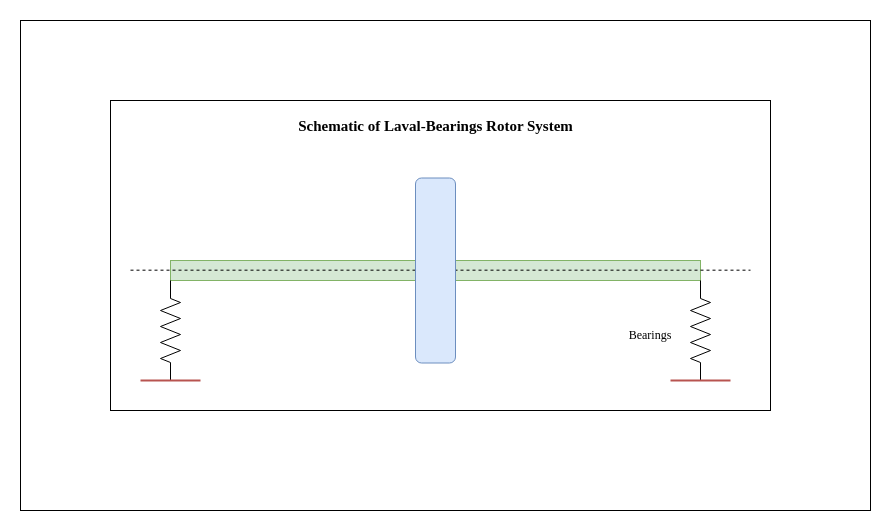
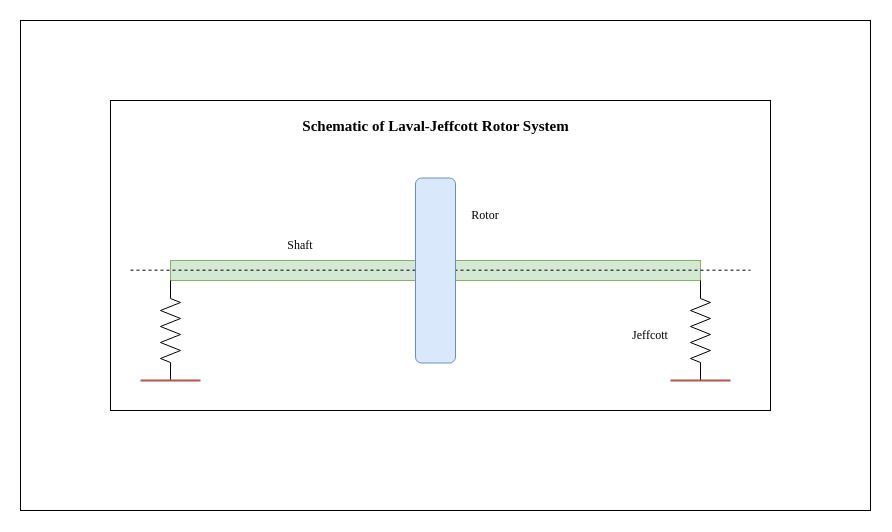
node "Schematic of Laval-Bearings Rotor System": label "Schematic of Laval-Bearings Rotor System" -> "Schematic of Laval-Jeffcott Rotor System"
node "Rotor": added
node "Shaft": added
node "Bearings": label "Bearings" -> "Jeffcott"
